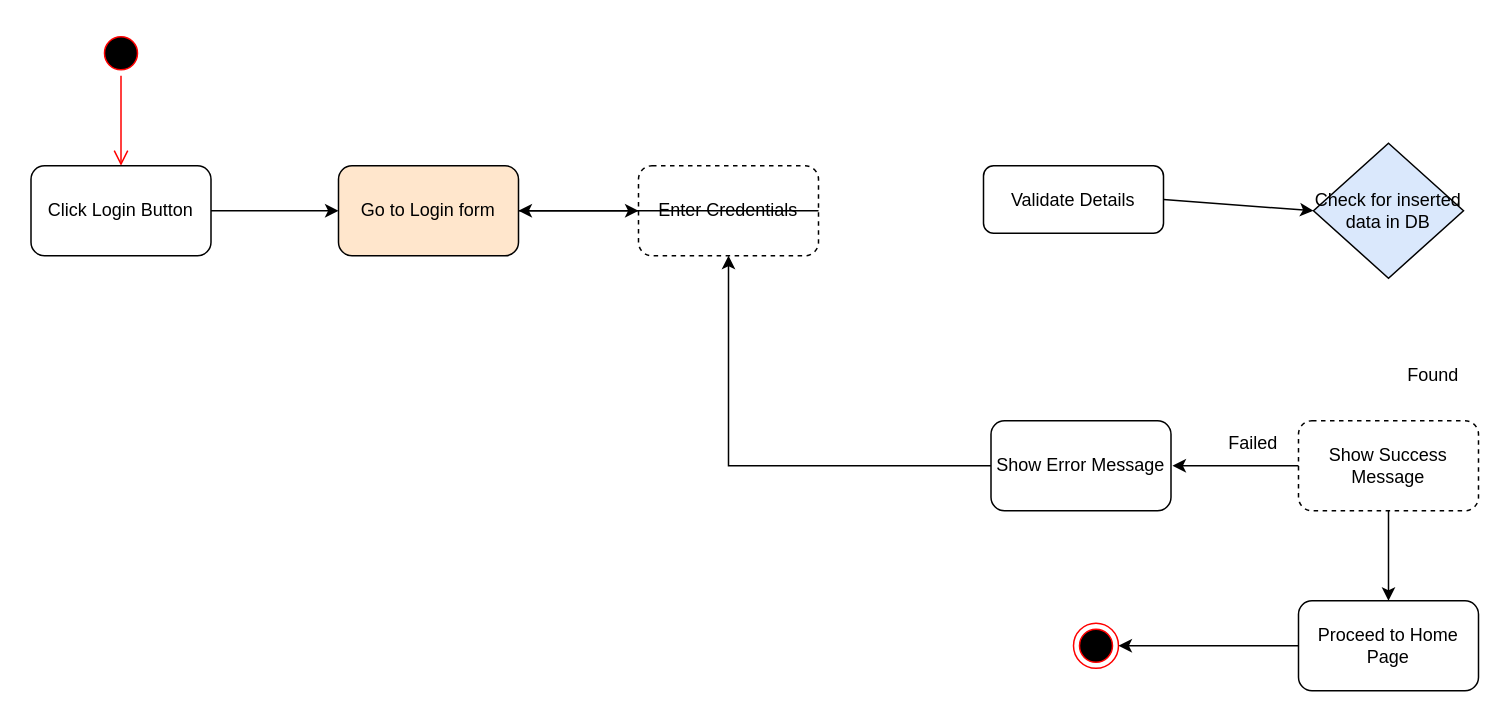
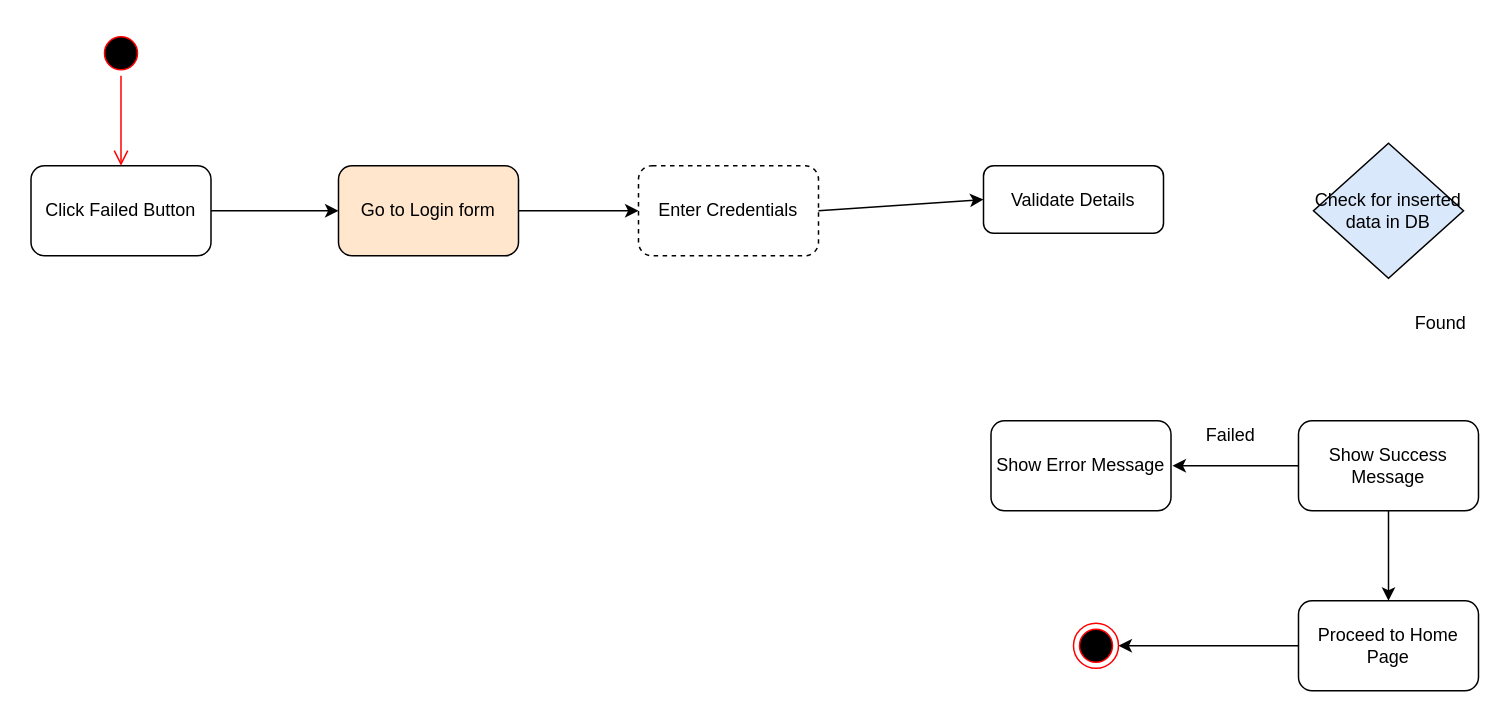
edge "Validate Details" -> "Check for inserted data in DB": removed
node "Click Login Button": label "Click Login Button" -> "Click Failed Button"
edge "Enter Credentials" -> "Go to Login form": now "Enter Credentials" -> "Validate Details"
node "Found": moved (1433, 376) -> (1441, 323)
node "Failed": moved (1253, 443) -> (1231, 436)
edge "Show Error Message" -> "Enter Credentials": removed
node "Show Success Message": style dashed -> solid
